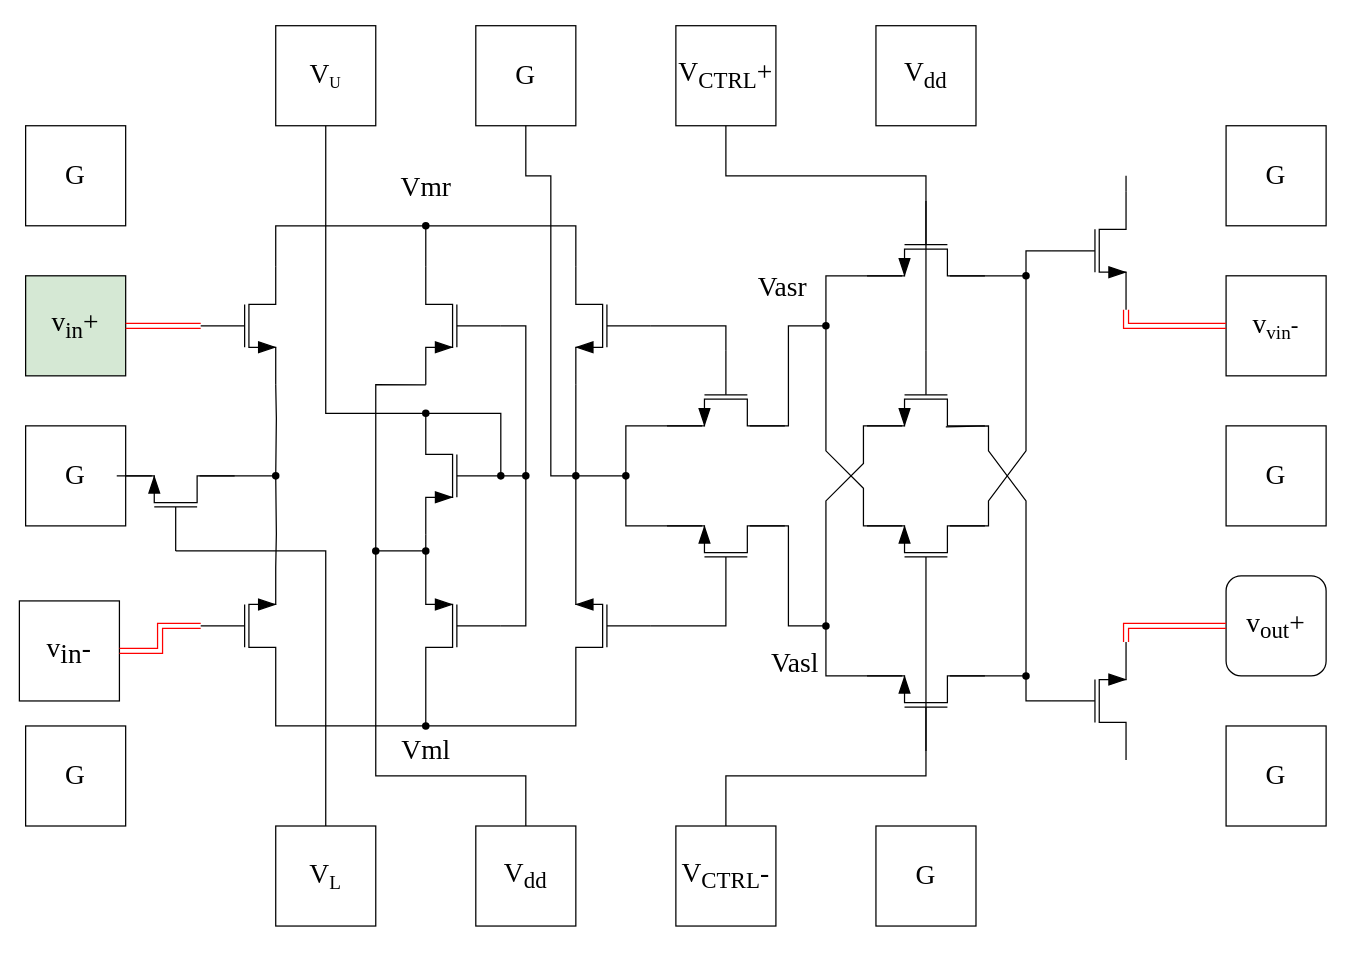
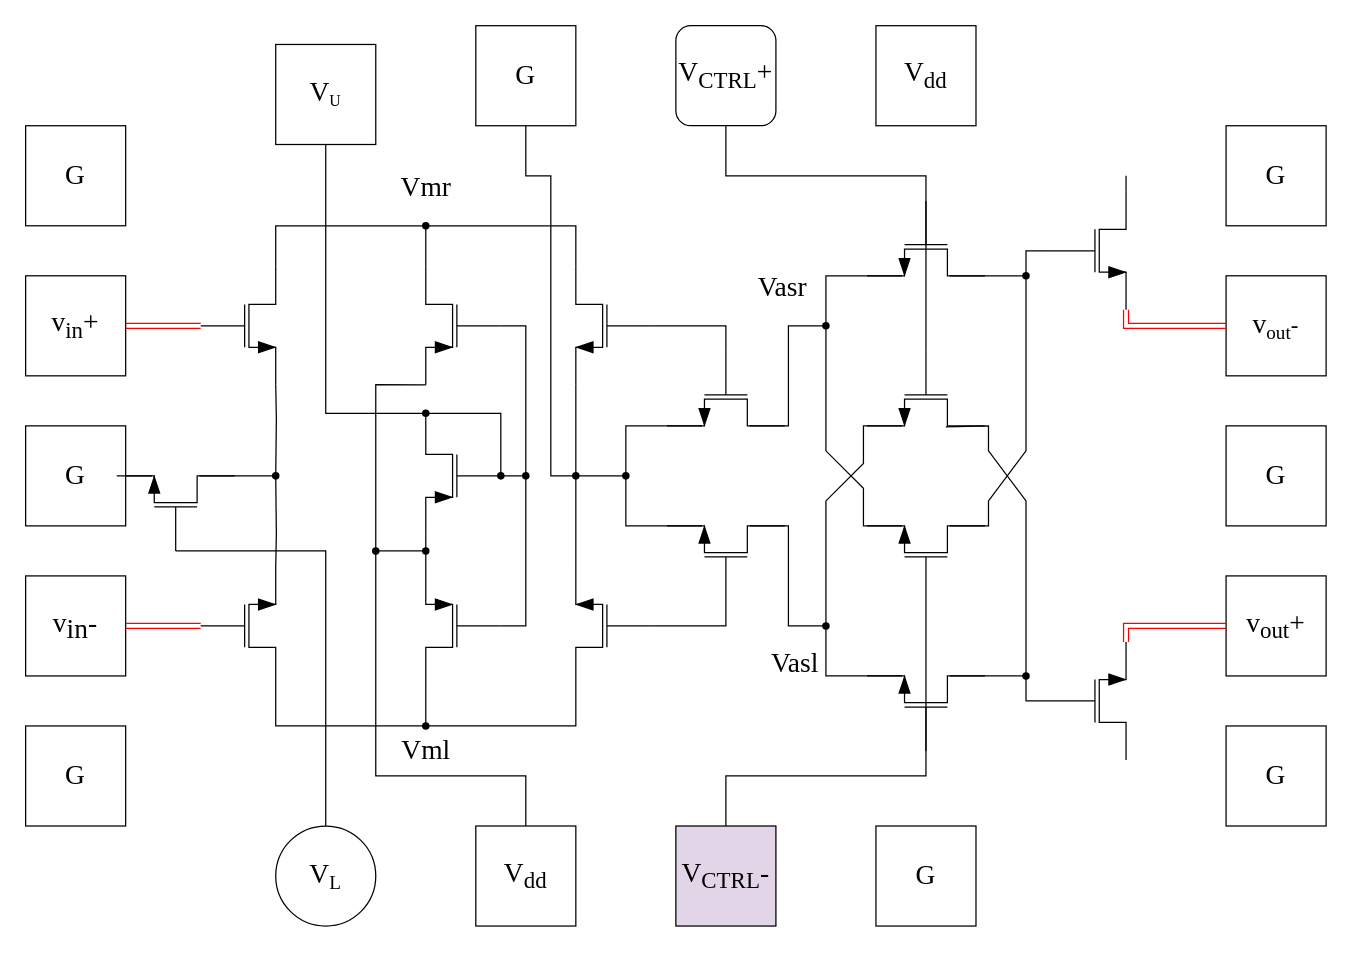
node "VU": moved (326, 76) -> (326, 94)
node "VCTRL+": shape rectangle -> rounded rectangle
node "vin+": fillcolor #d5e8d4 -> #ffffff
node "vvin-": label "vvin-" -> "vout-"
node "vout+": shape rounded rectangle -> rectangle
node "vin-": moved (69, 651) -> (76, 626)
node "VL": shape rectangle -> ellipse
node "VCTRL-": fillcolor #ffffff -> #e1d5e7
